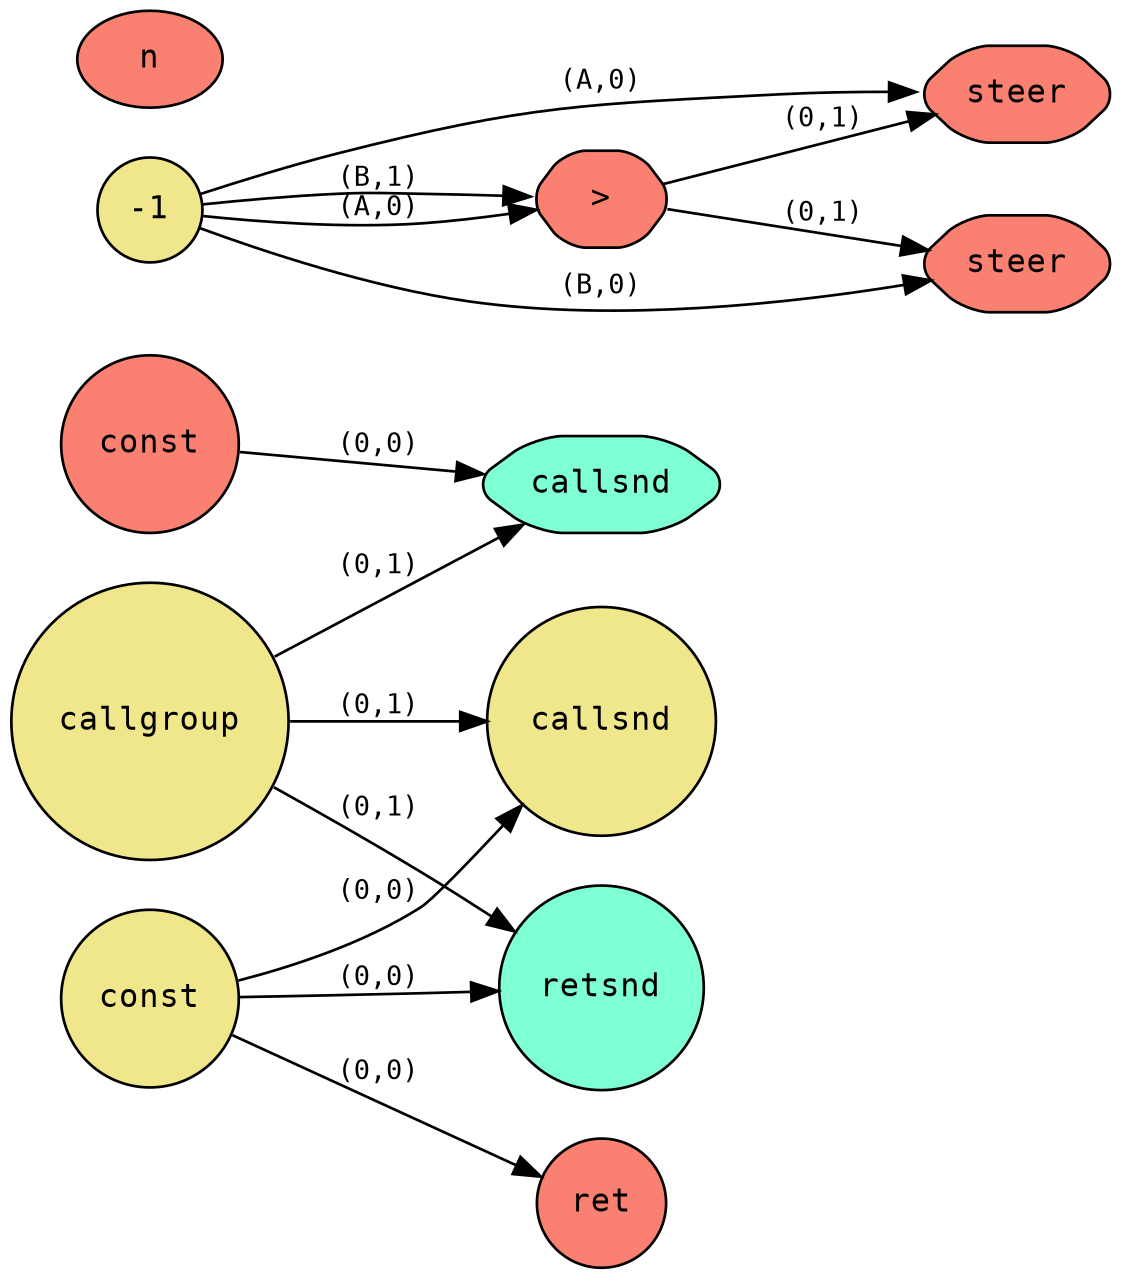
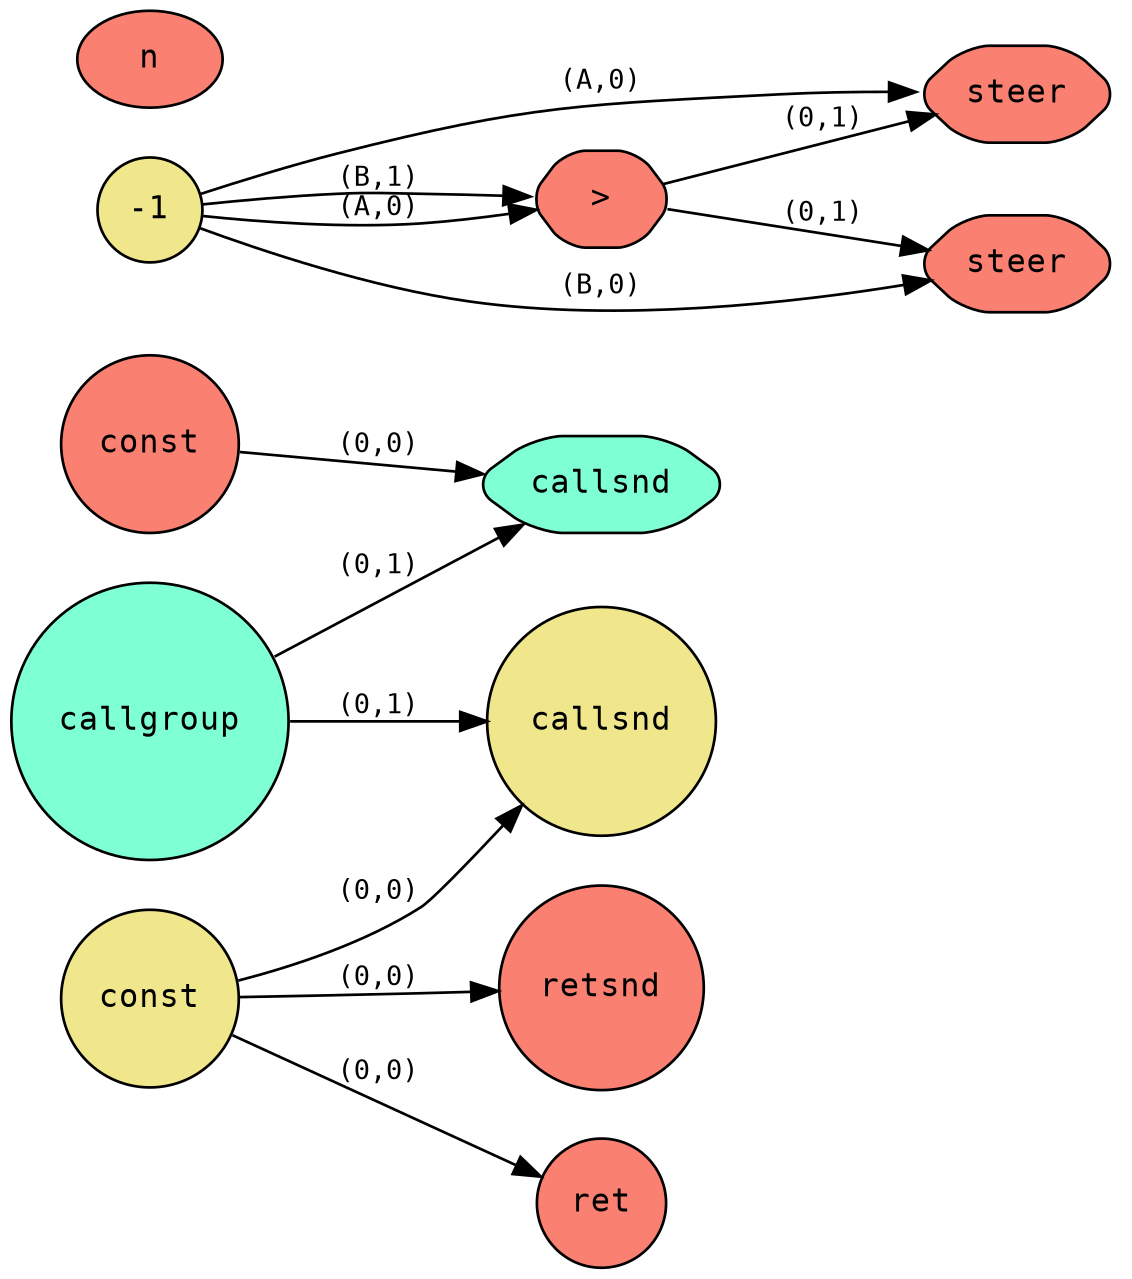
node "callgroup": fillcolor khaki -> aquamarine
edge "callgroup" -> "retsnd": removed, label "(0,1)"
node "retsnd": fillcolor aquamarine -> salmon
